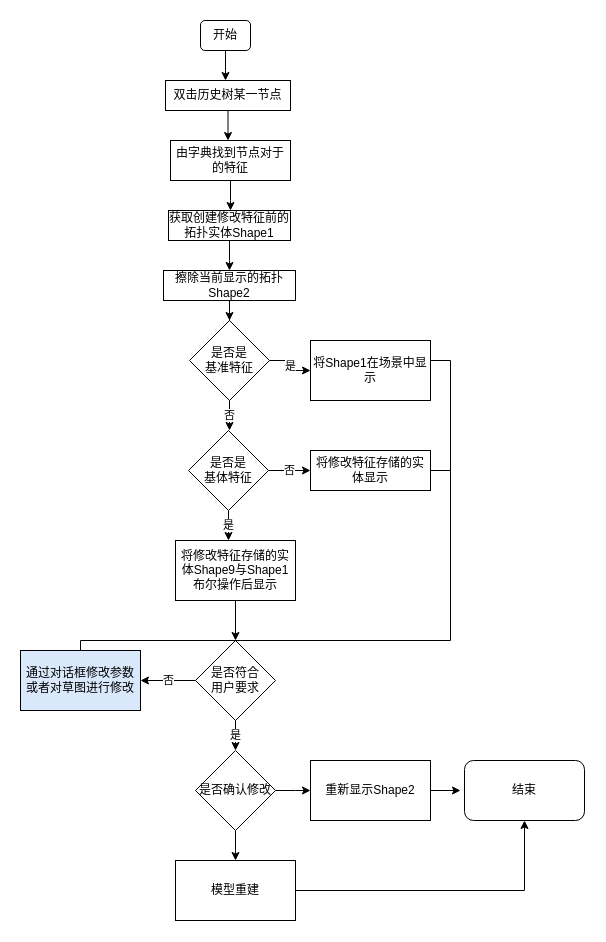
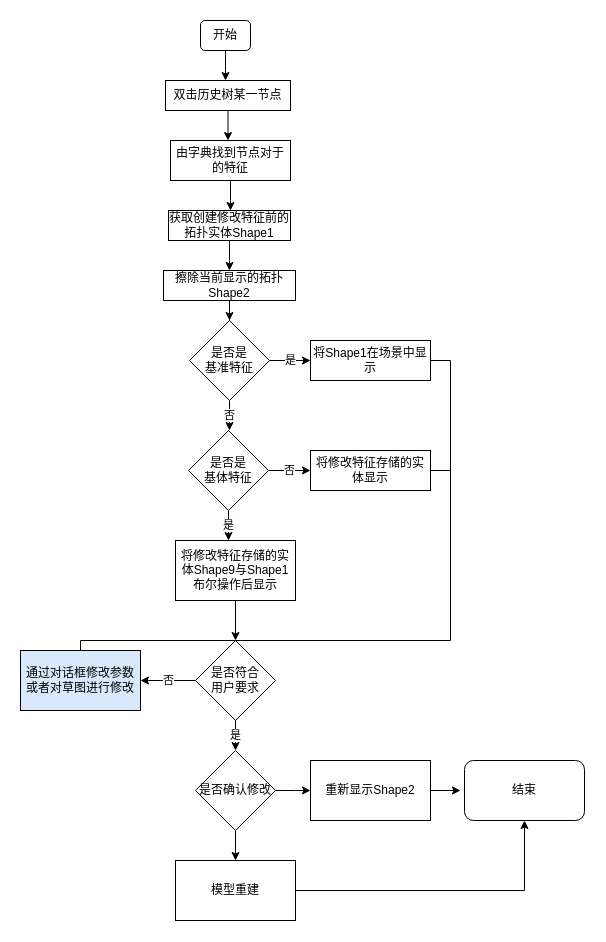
node "将Shape1在场景中显示": size 120x60 -> 120x40
